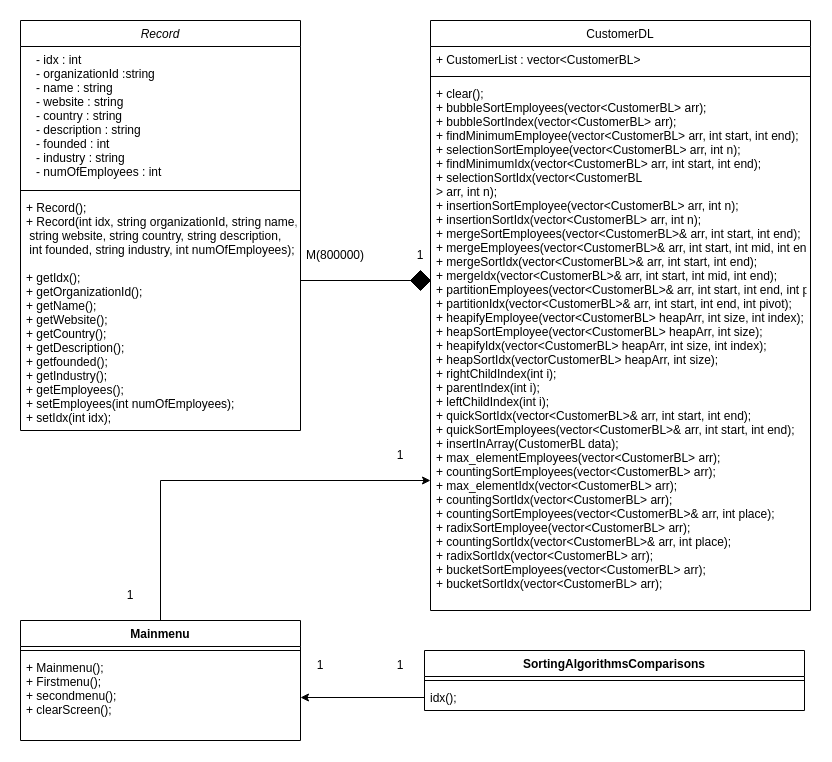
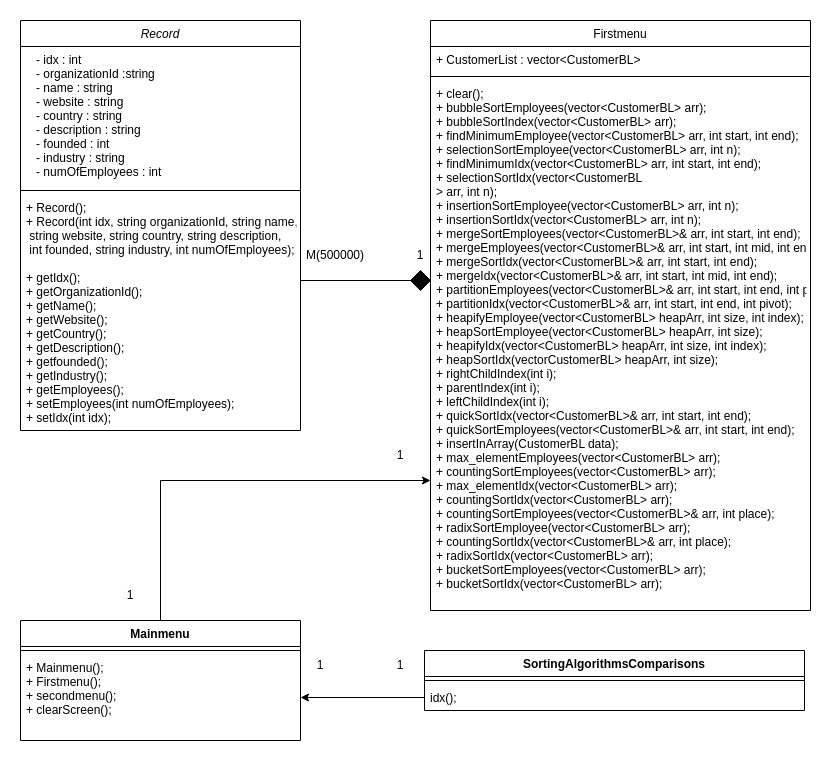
node "CustomerDL": label "CustomerDL" -> "Firstmenu"
node "M(800000)": label "M(800000)" -> "M(500000)"
